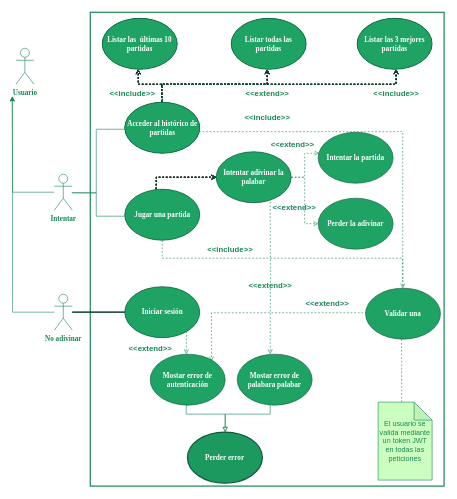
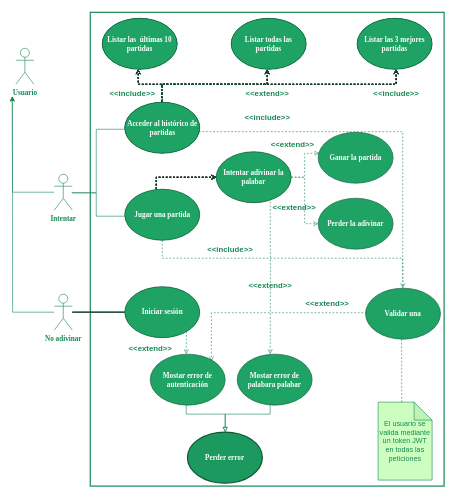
node "Intentar la partida": label "Intentar la partida" -> "Ganar la partida"
